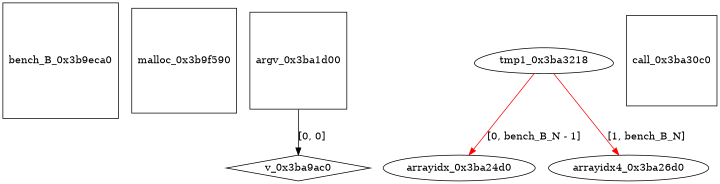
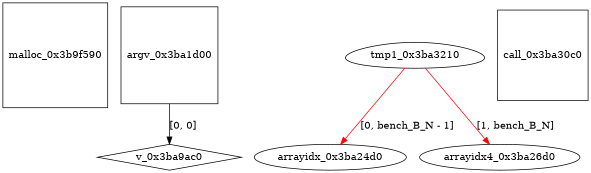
node "bench_B_0x3b9eca0": removed
node "tmp1_0x3ba3218": label "tmp1_0x3ba3218" -> "tmp1_0x3ba3210"
